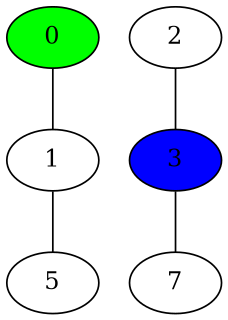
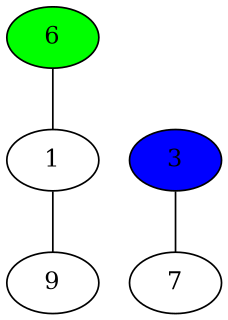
node "0": label "0" -> "6"
node "2": removed
node "5": label "5" -> "9"
